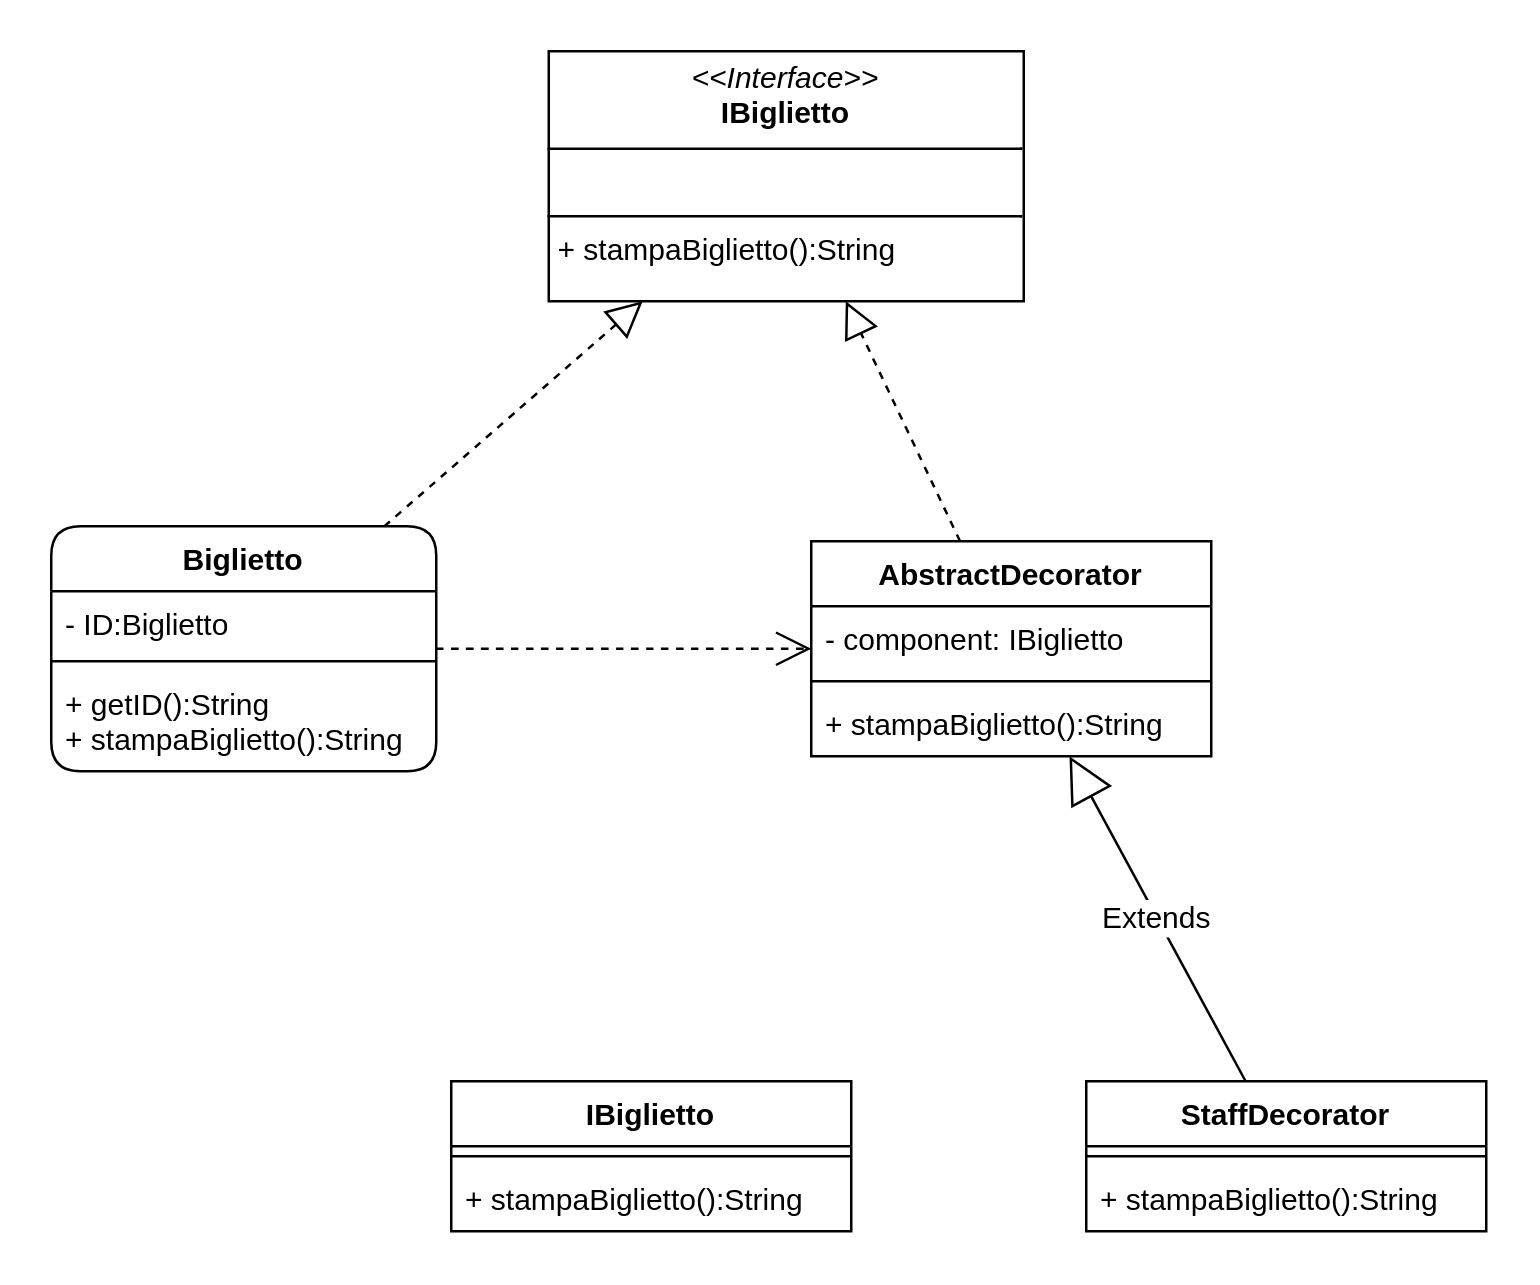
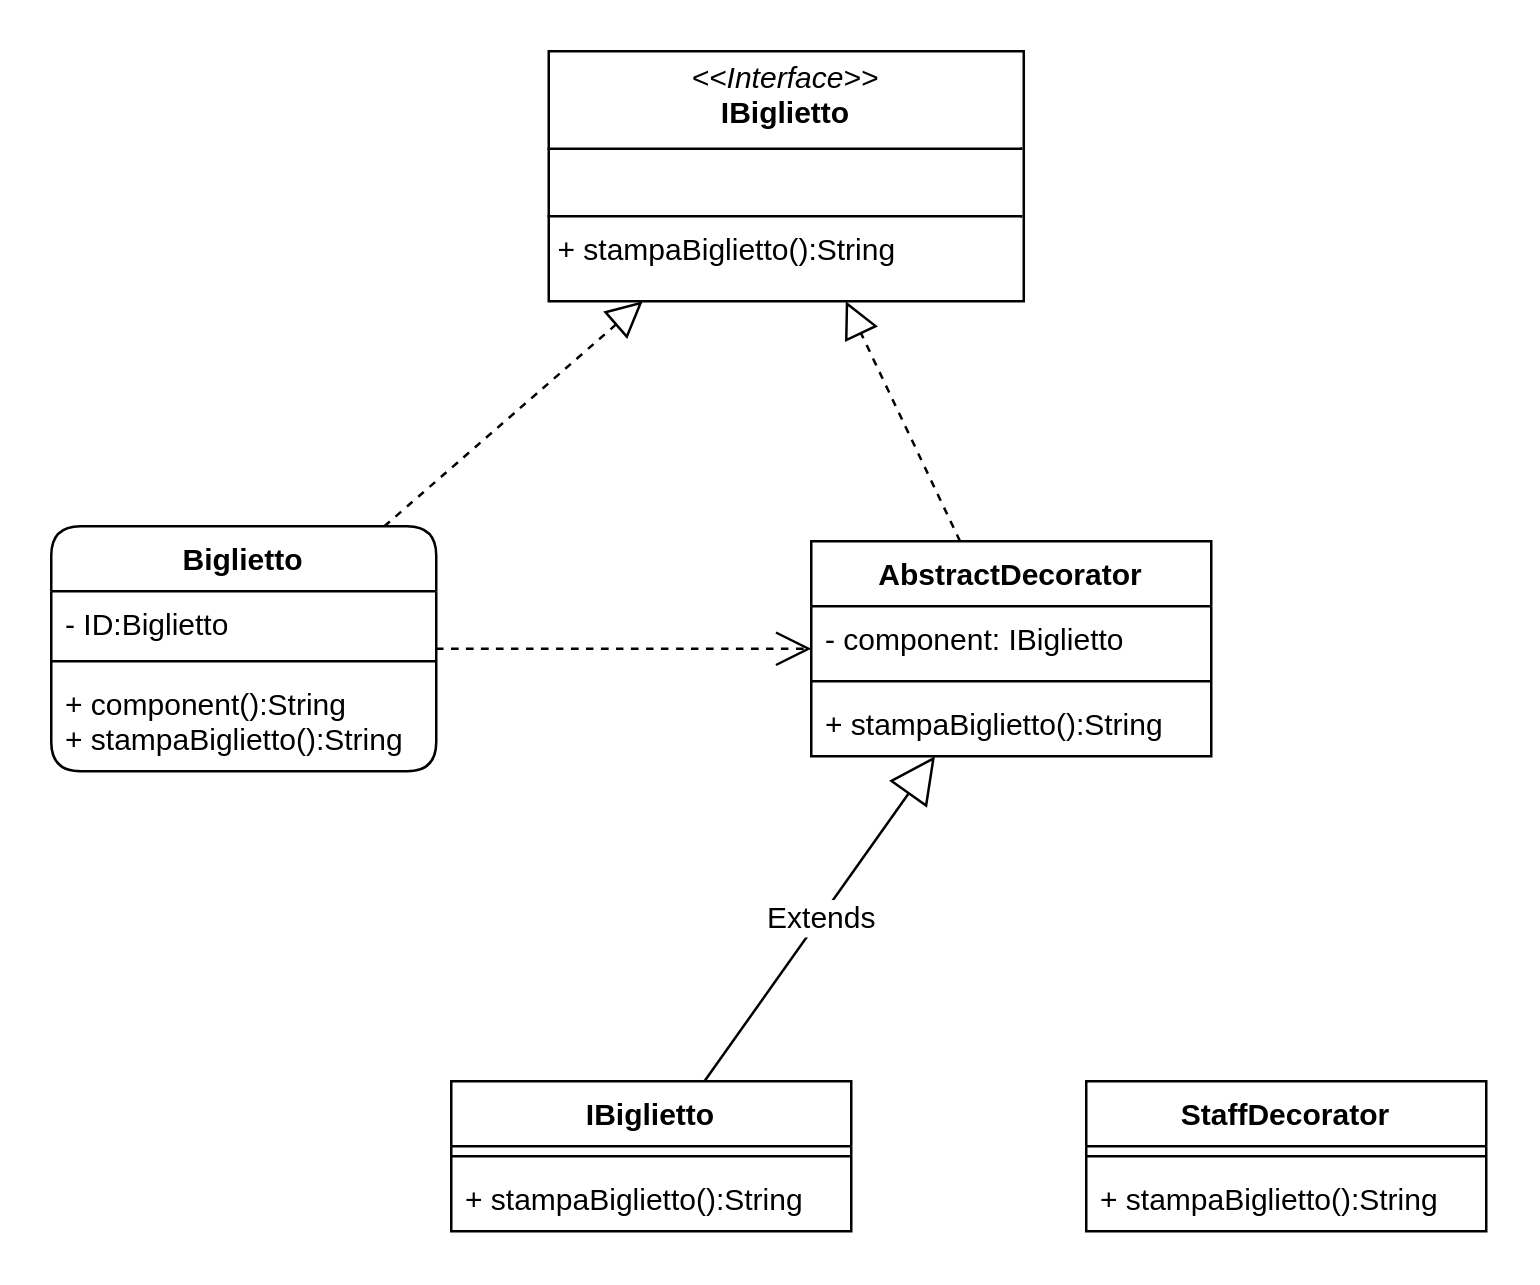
node "+ getID():String + stampaBiglietto():String": label "+ getID():String + stampaBiglietto():String" -> "+ component():String + stampaBiglietto():String"
edge "IBiglietto" -> "AbstractDecorator": added, label "Extends"
edge "StaffDecorator" -> "AbstractDecorator": removed, label "Extends"
